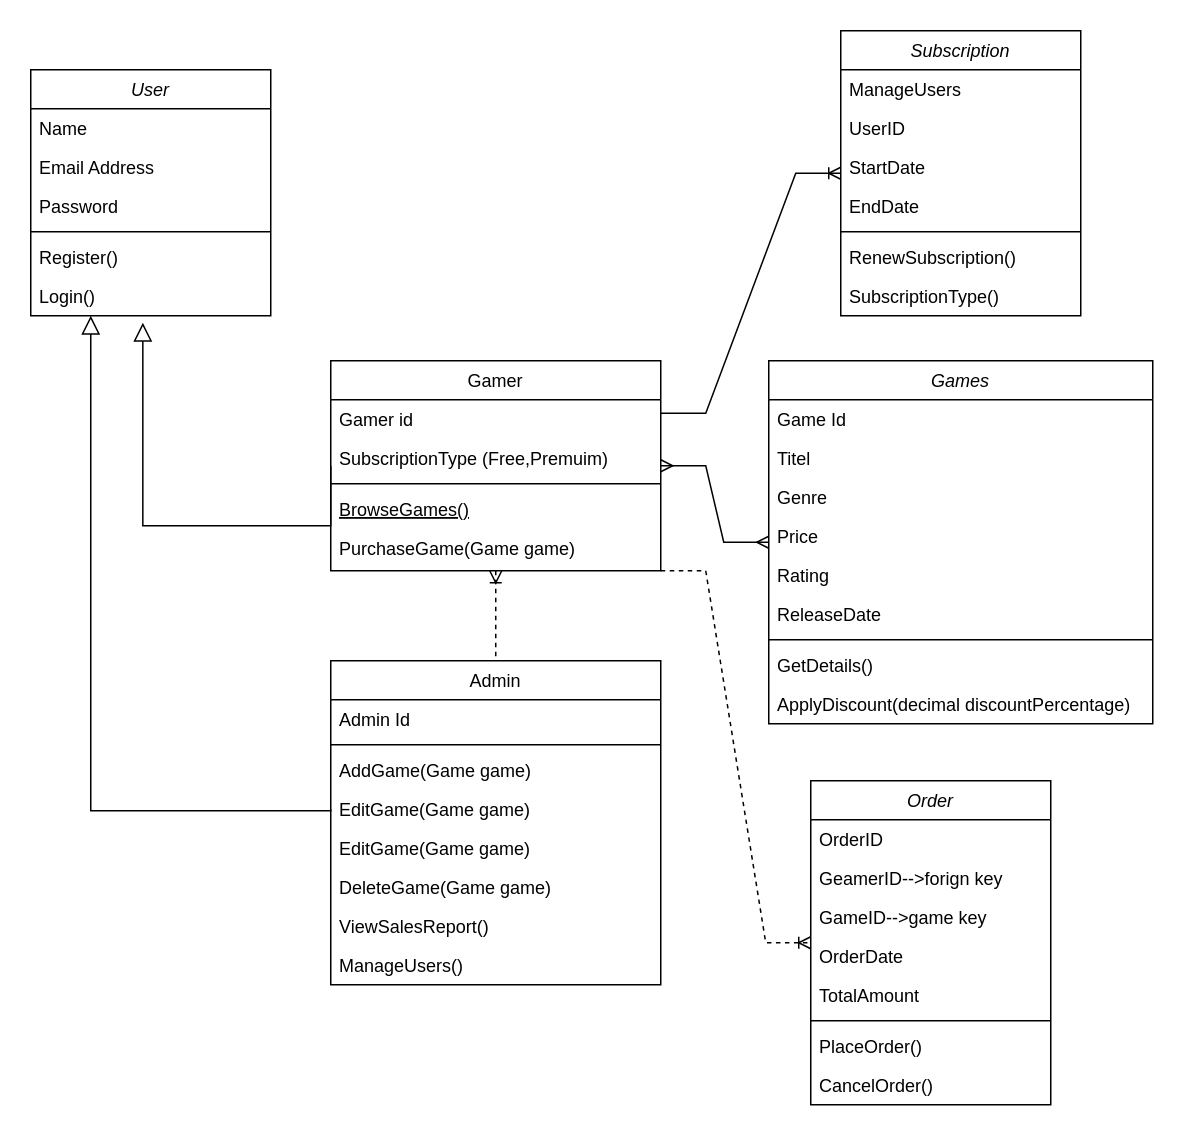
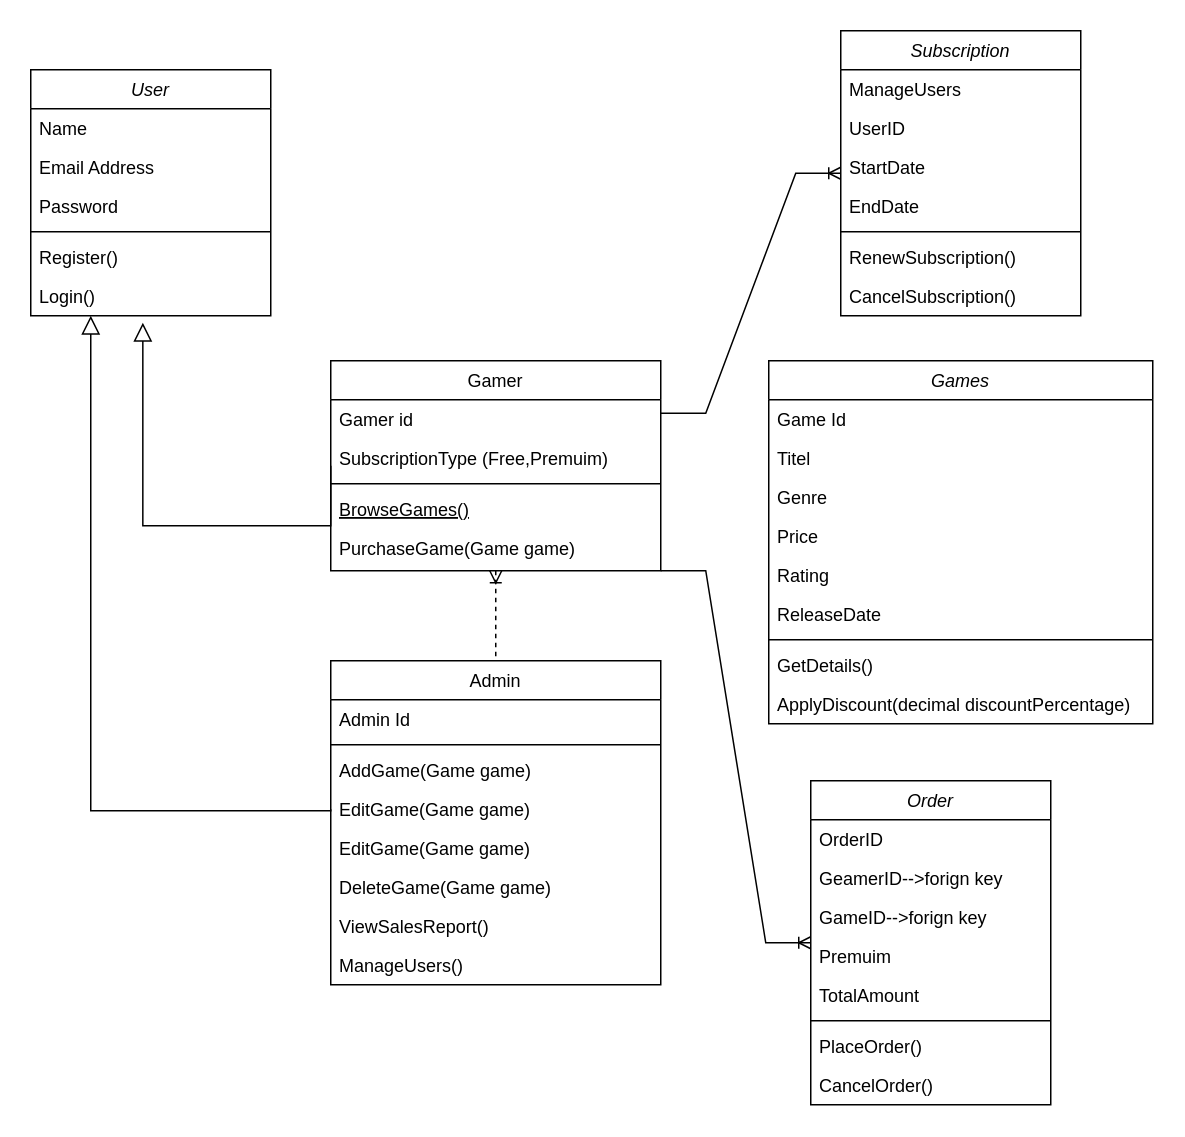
node "SubscriptionType()": label "SubscriptionType()" -> "CancelSubscription()"
edge "Gamer" -- "Games": removed
edge "Gamer" -> "Order": style dashed -> solid
node "GameID-->game key": label "GameID-->game key" -> "GameID-->forign key"
node "OrderDate": label "OrderDate" -> "Premuim"
